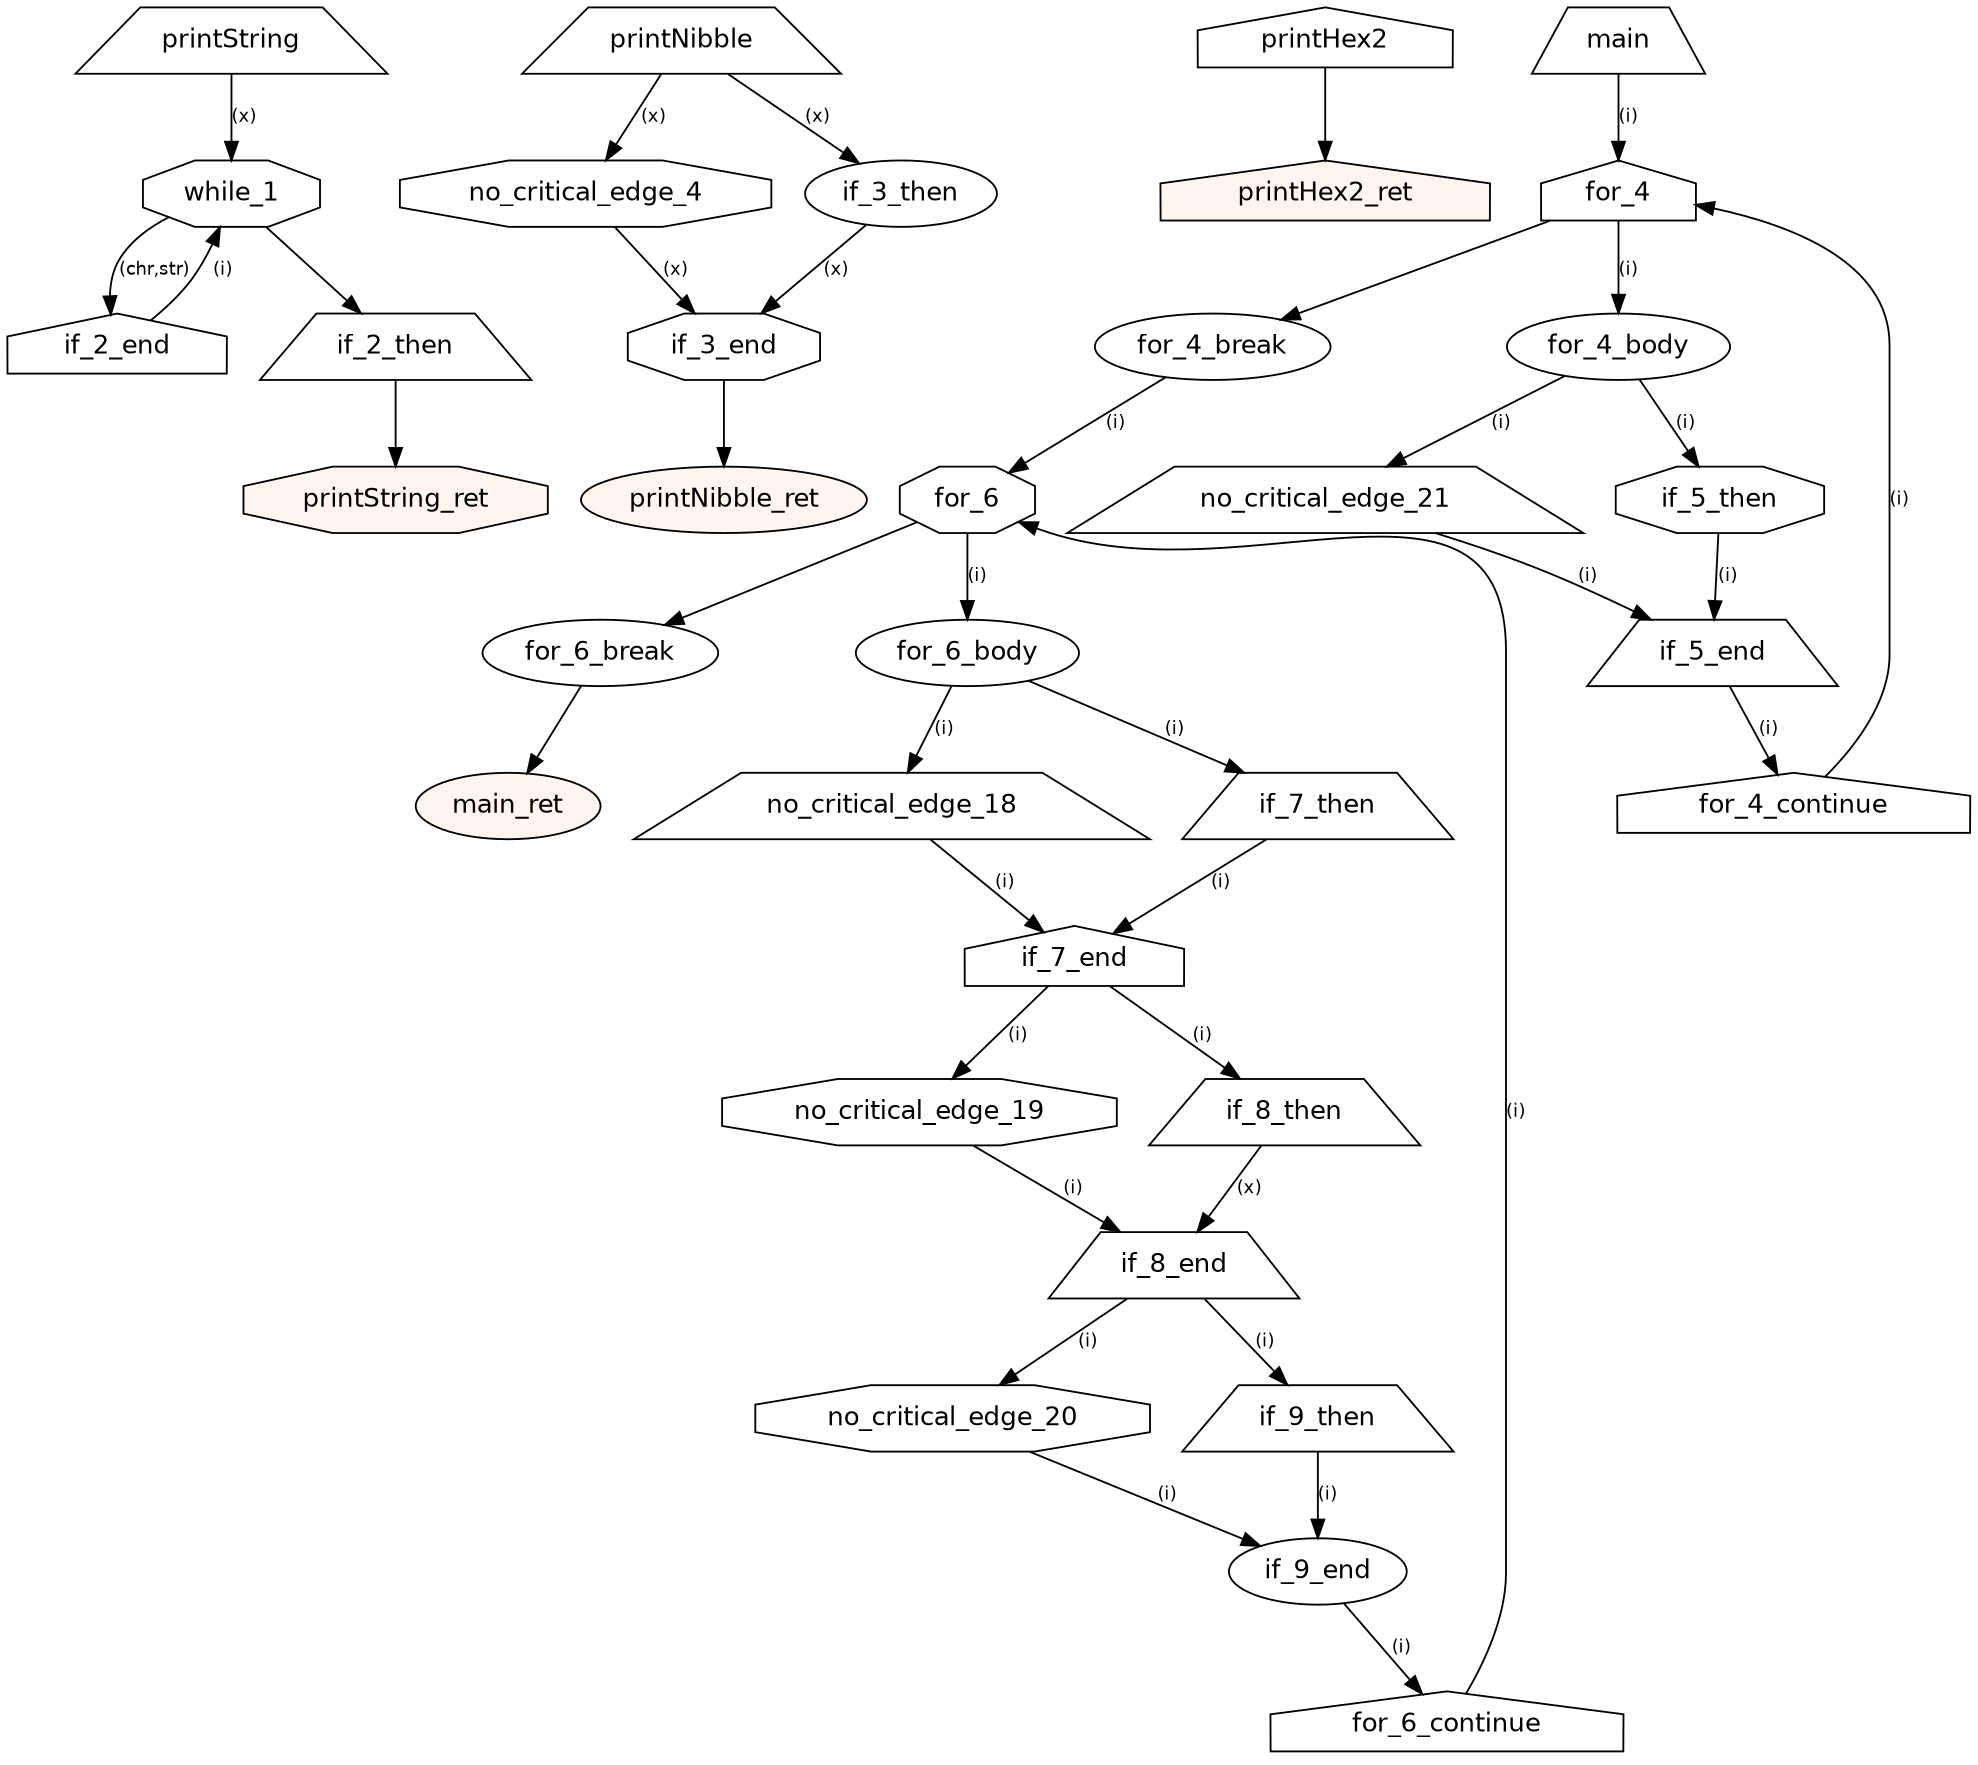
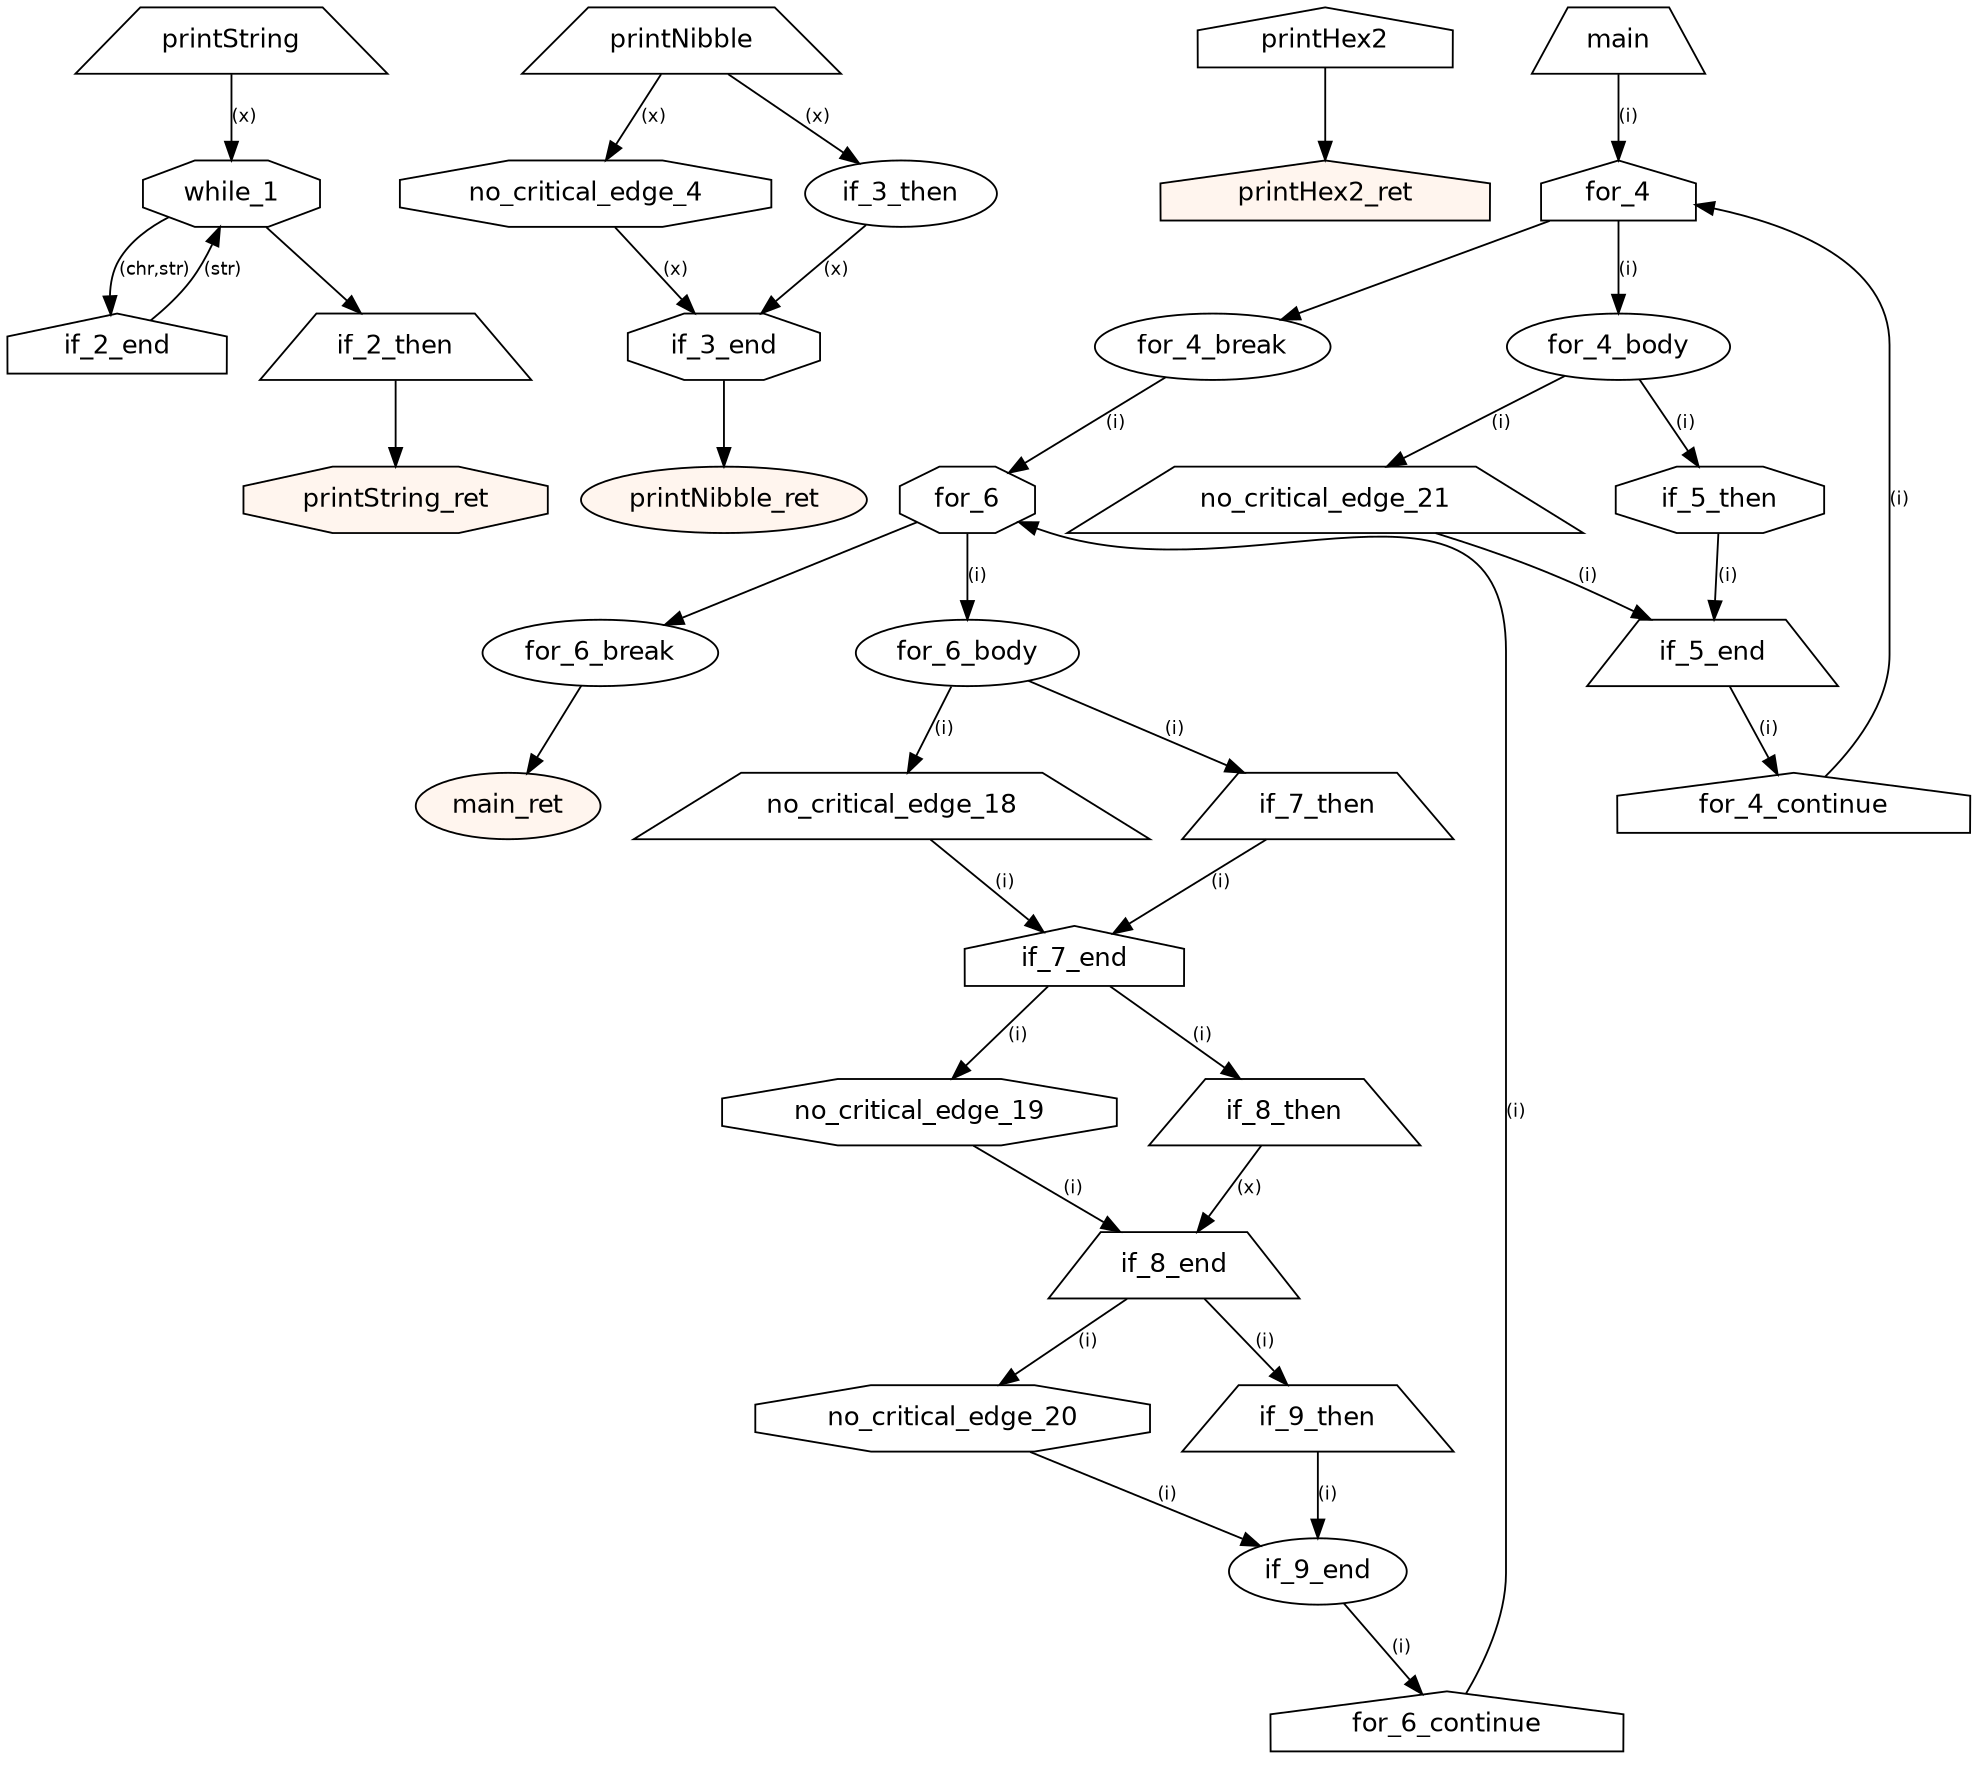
edge "if_2_end" -> "while_1": label "(i)" -> "(str)"
